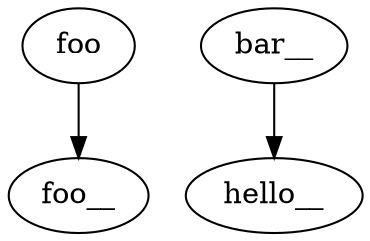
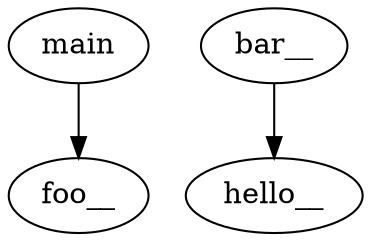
node "foo": label "foo" -> "main"
